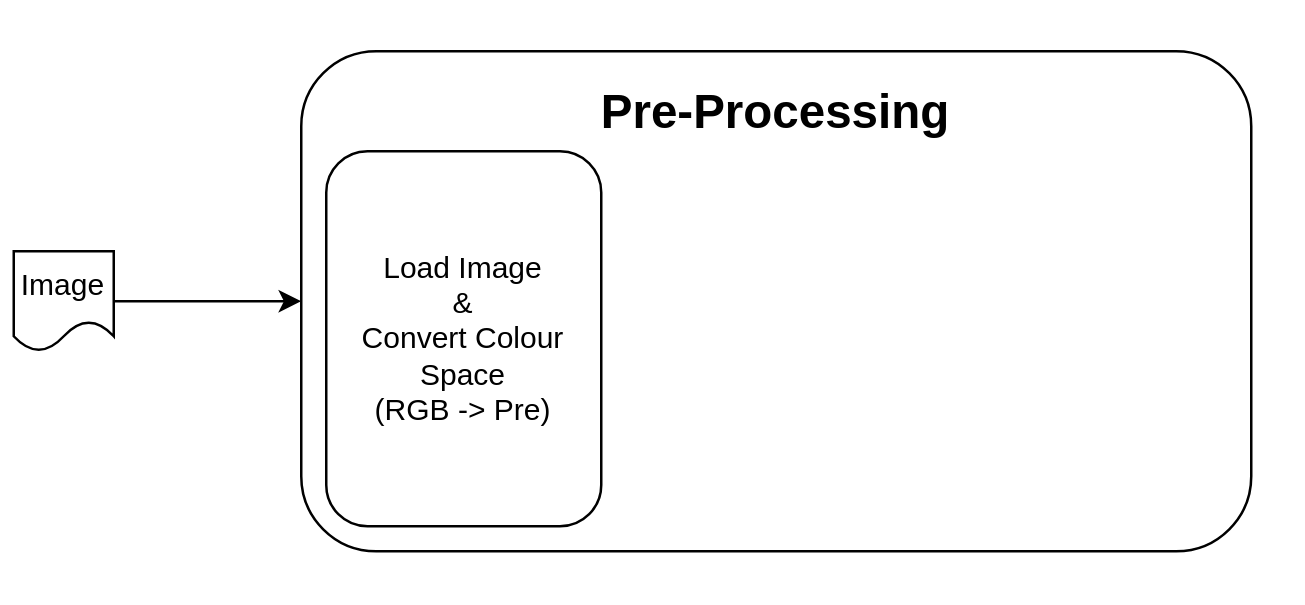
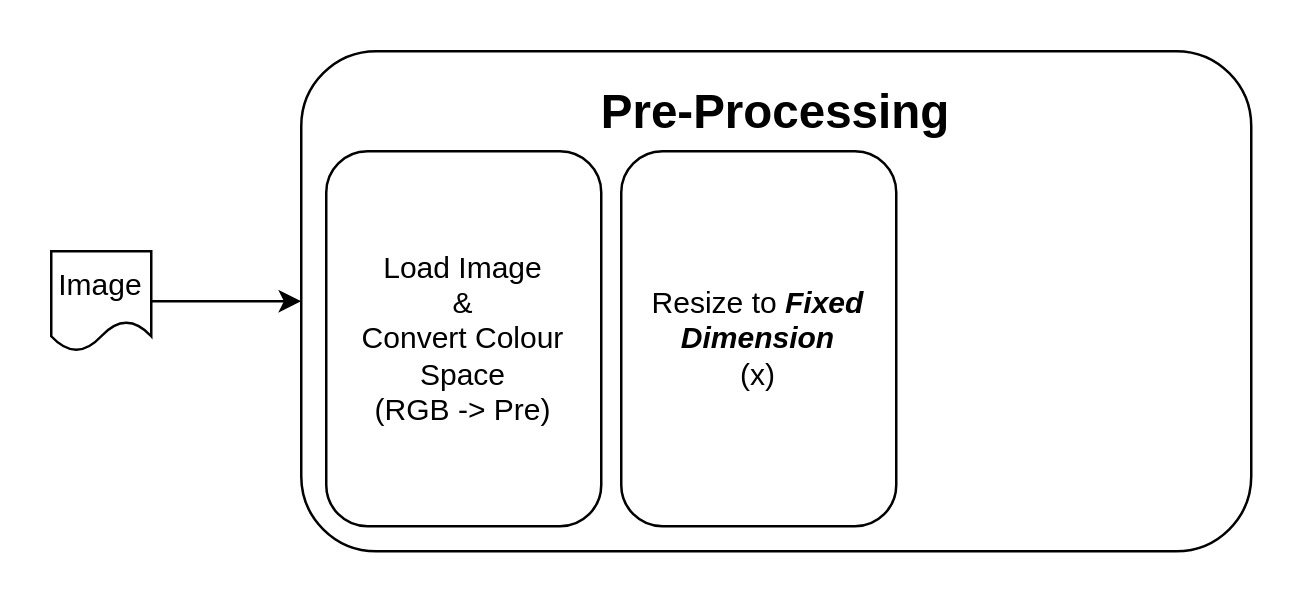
node "Image": moved (64, 301) -> (101, 301)
node "Resize to Fixed Dimension (x)": added
